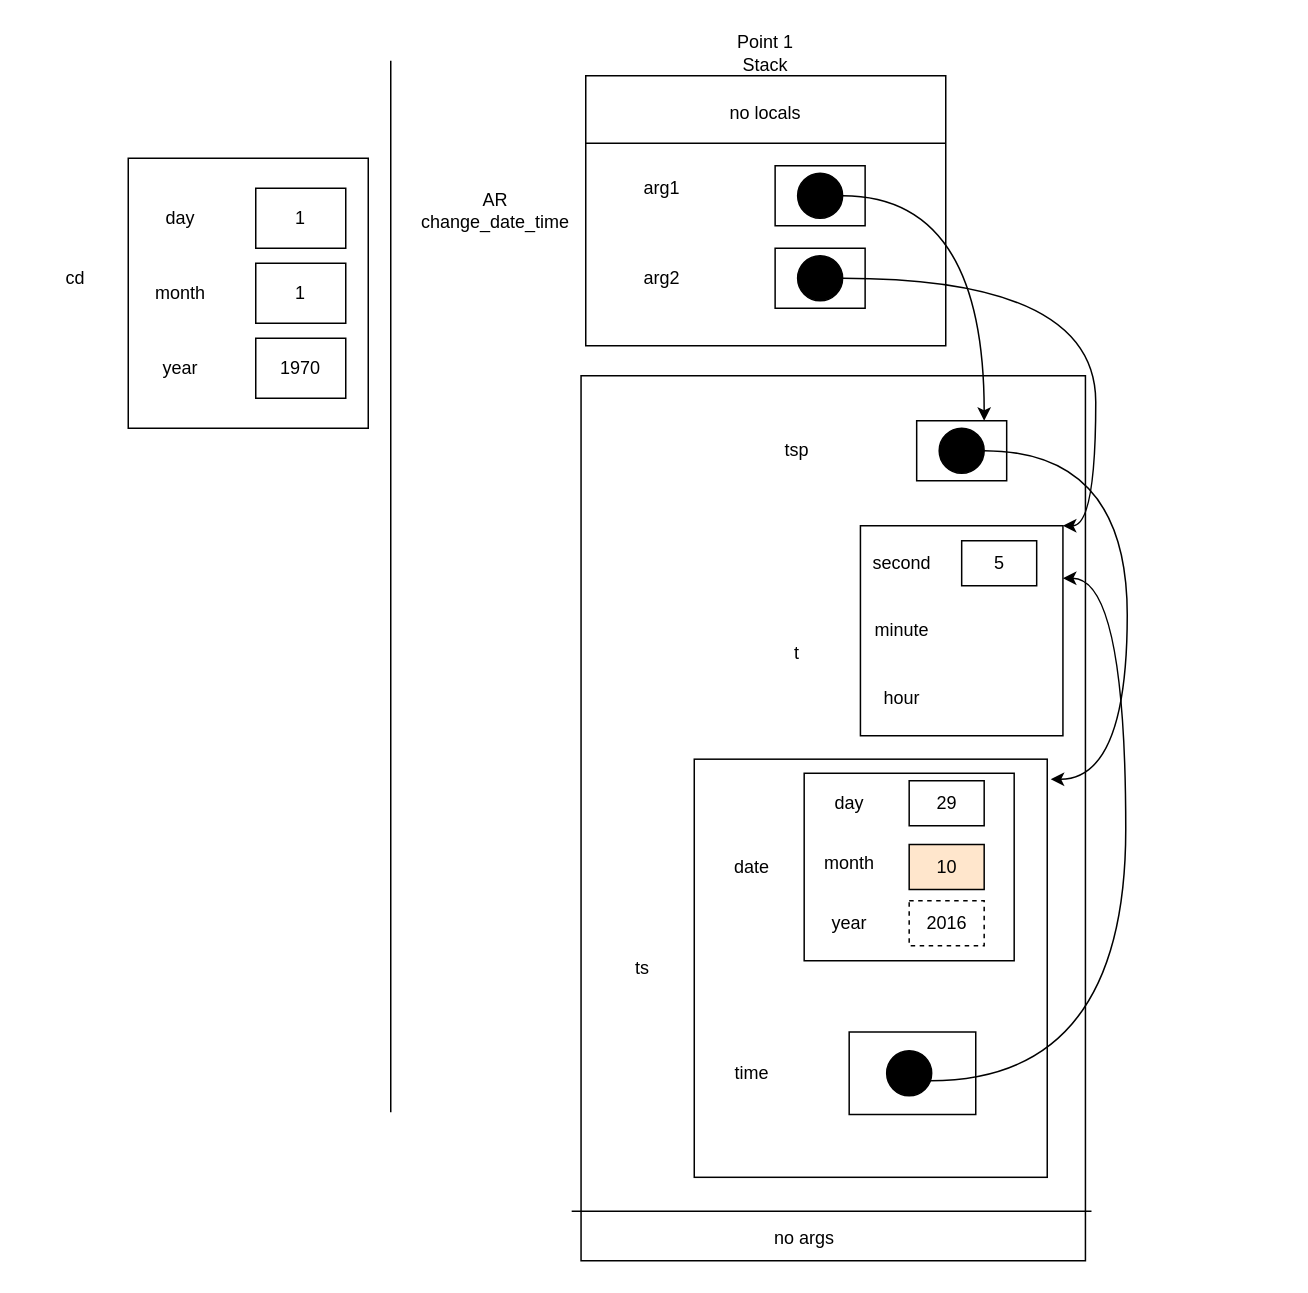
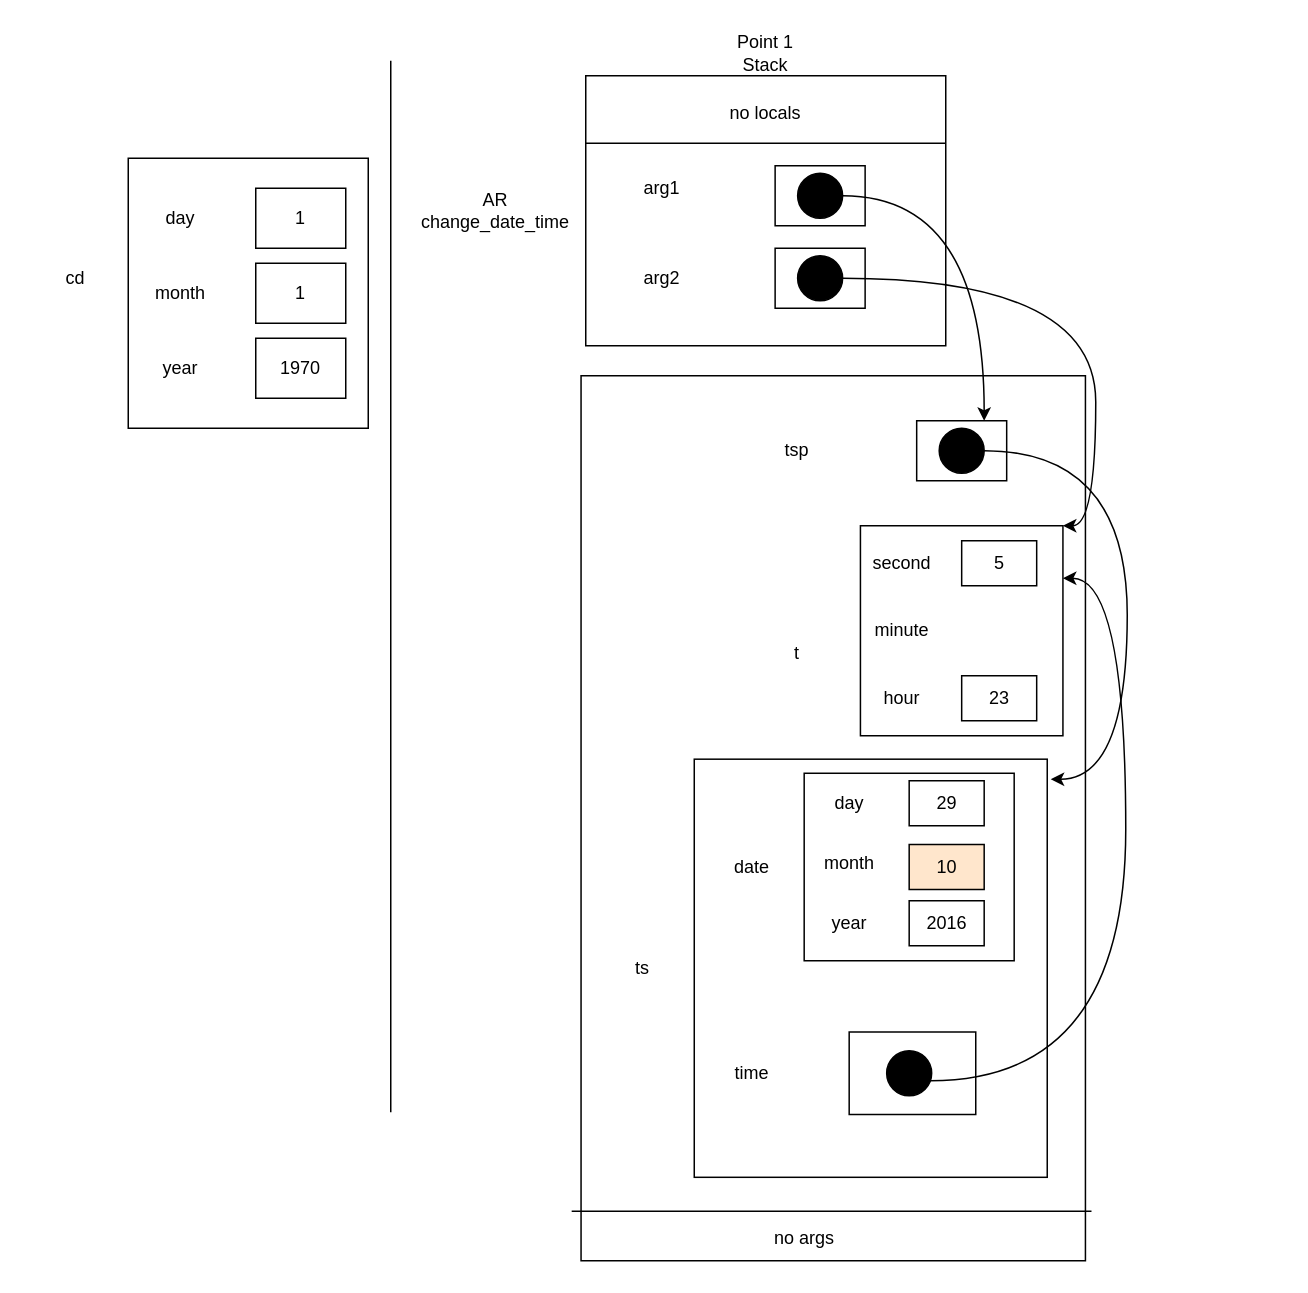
node "23": added
node "2016": style dashed -> solid
